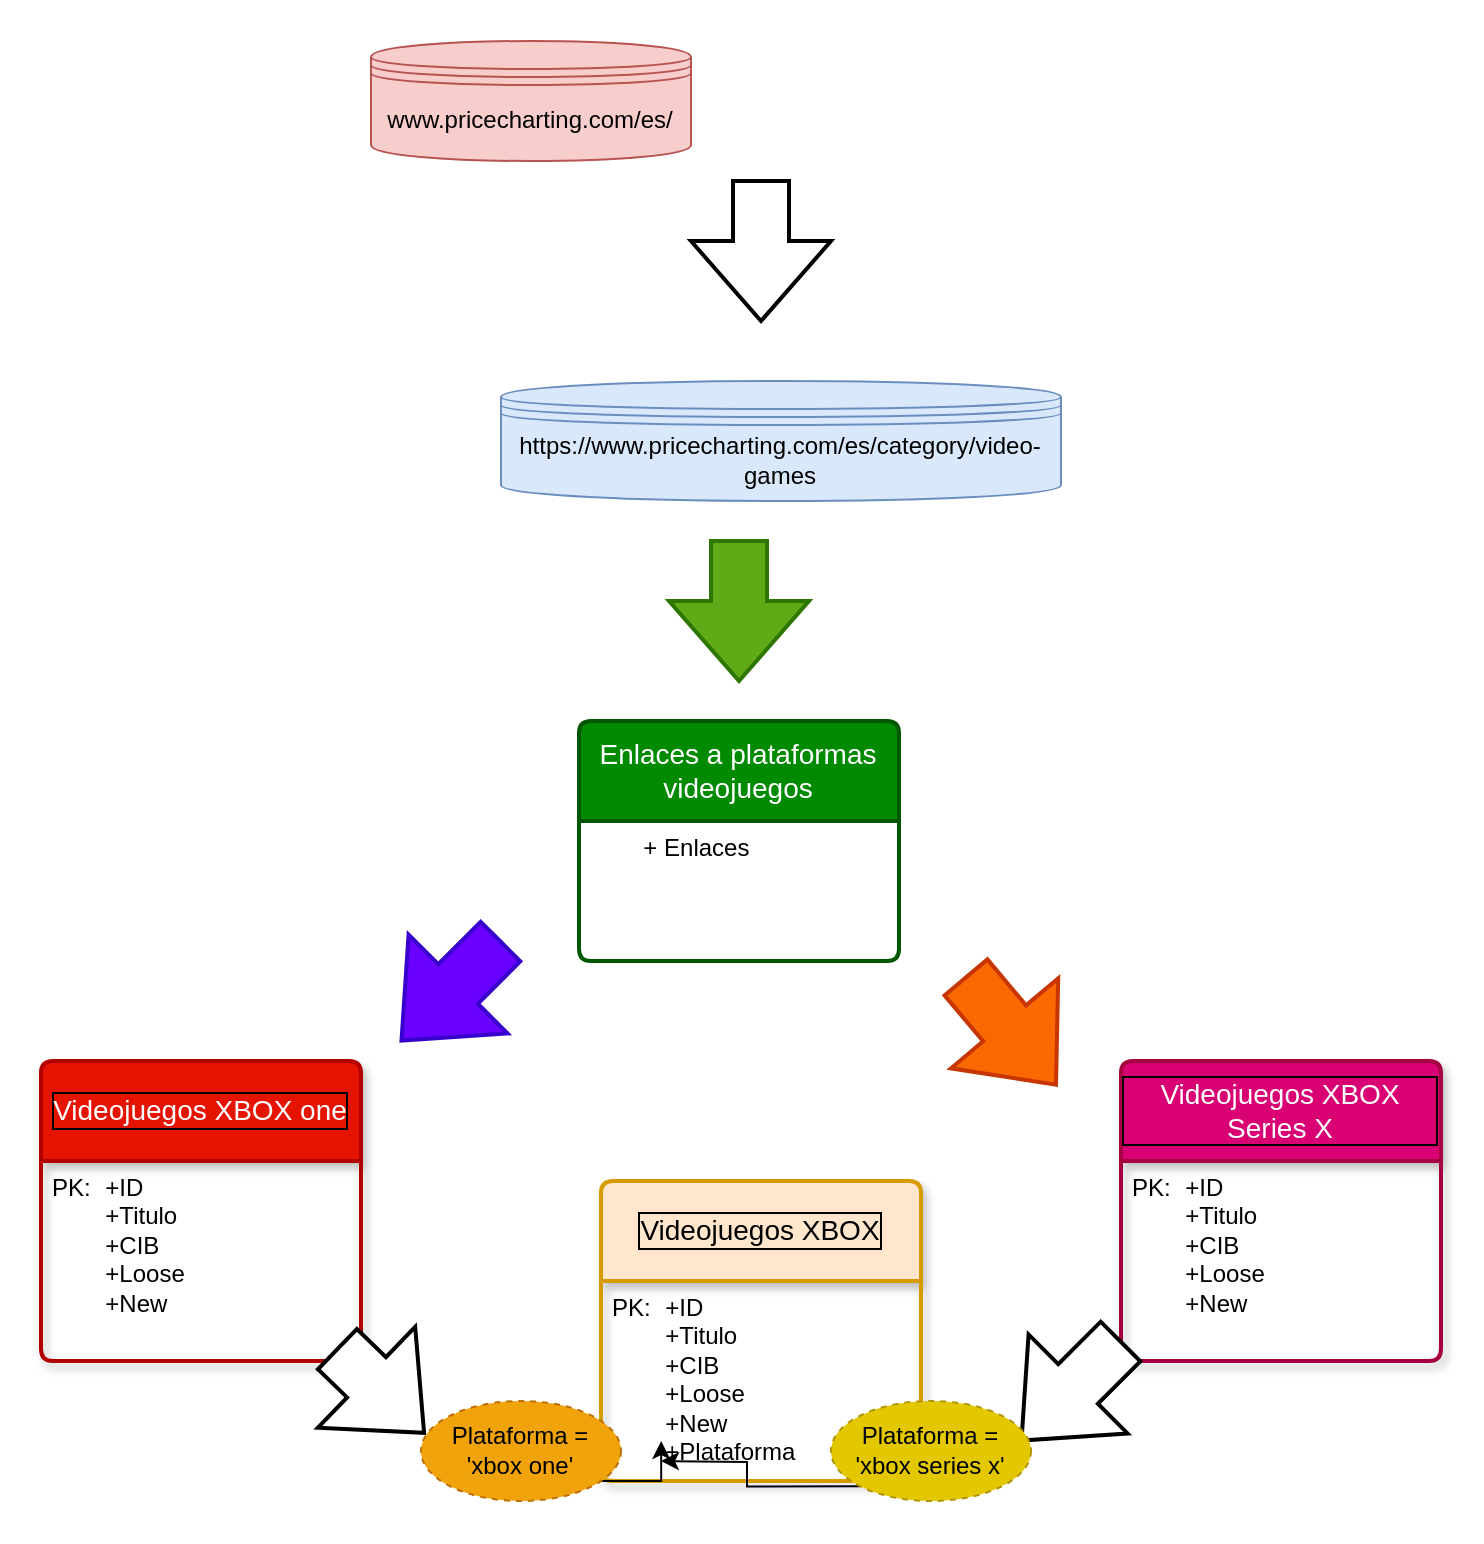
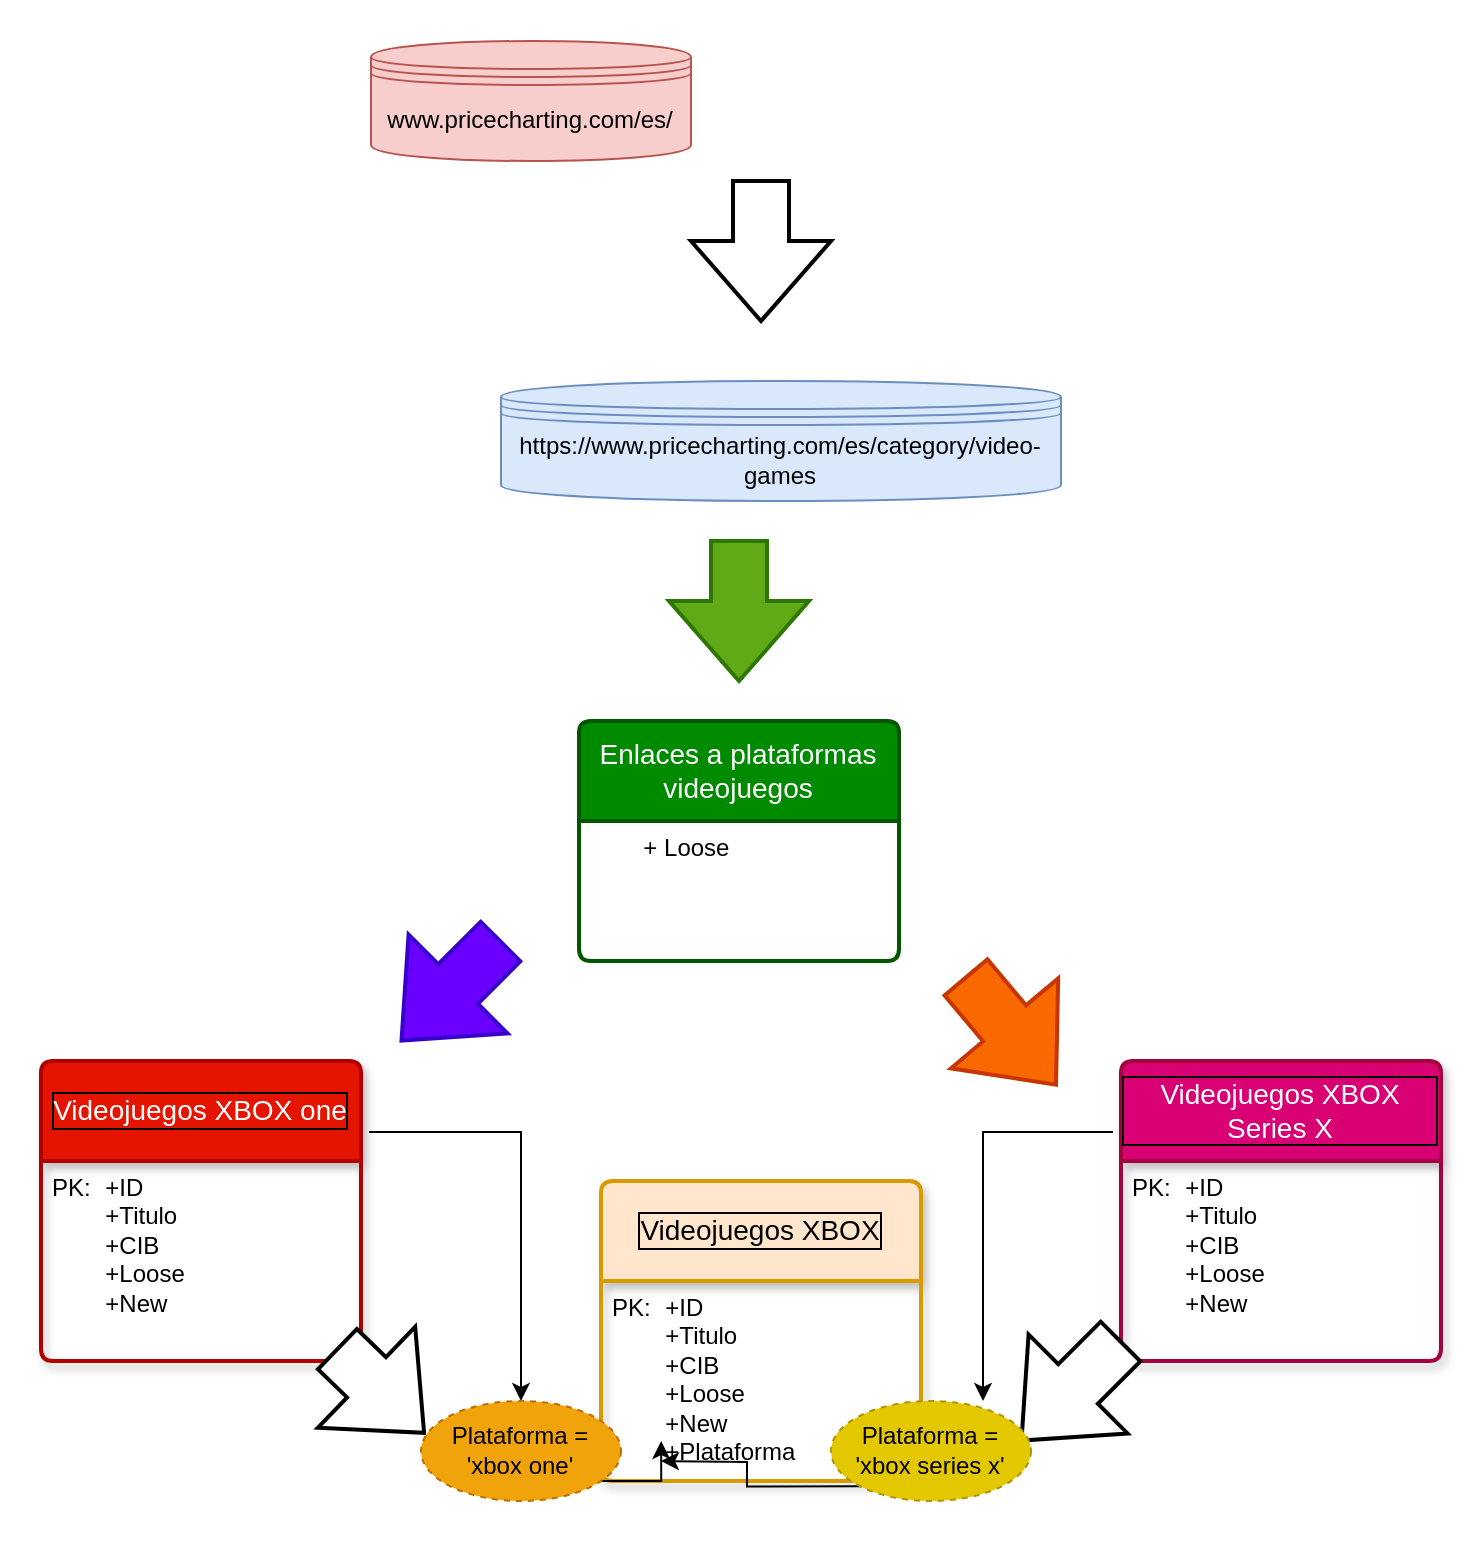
node "+ Enlaces": label "+ Enlaces" -> "+ Loose"
edge "Videojuegos XBOX one" -> "Plataforma = 'xbox one'": added
edge "Videojuegos XBOX Series X" -> "Plataforma = 'xbox series x'": added
